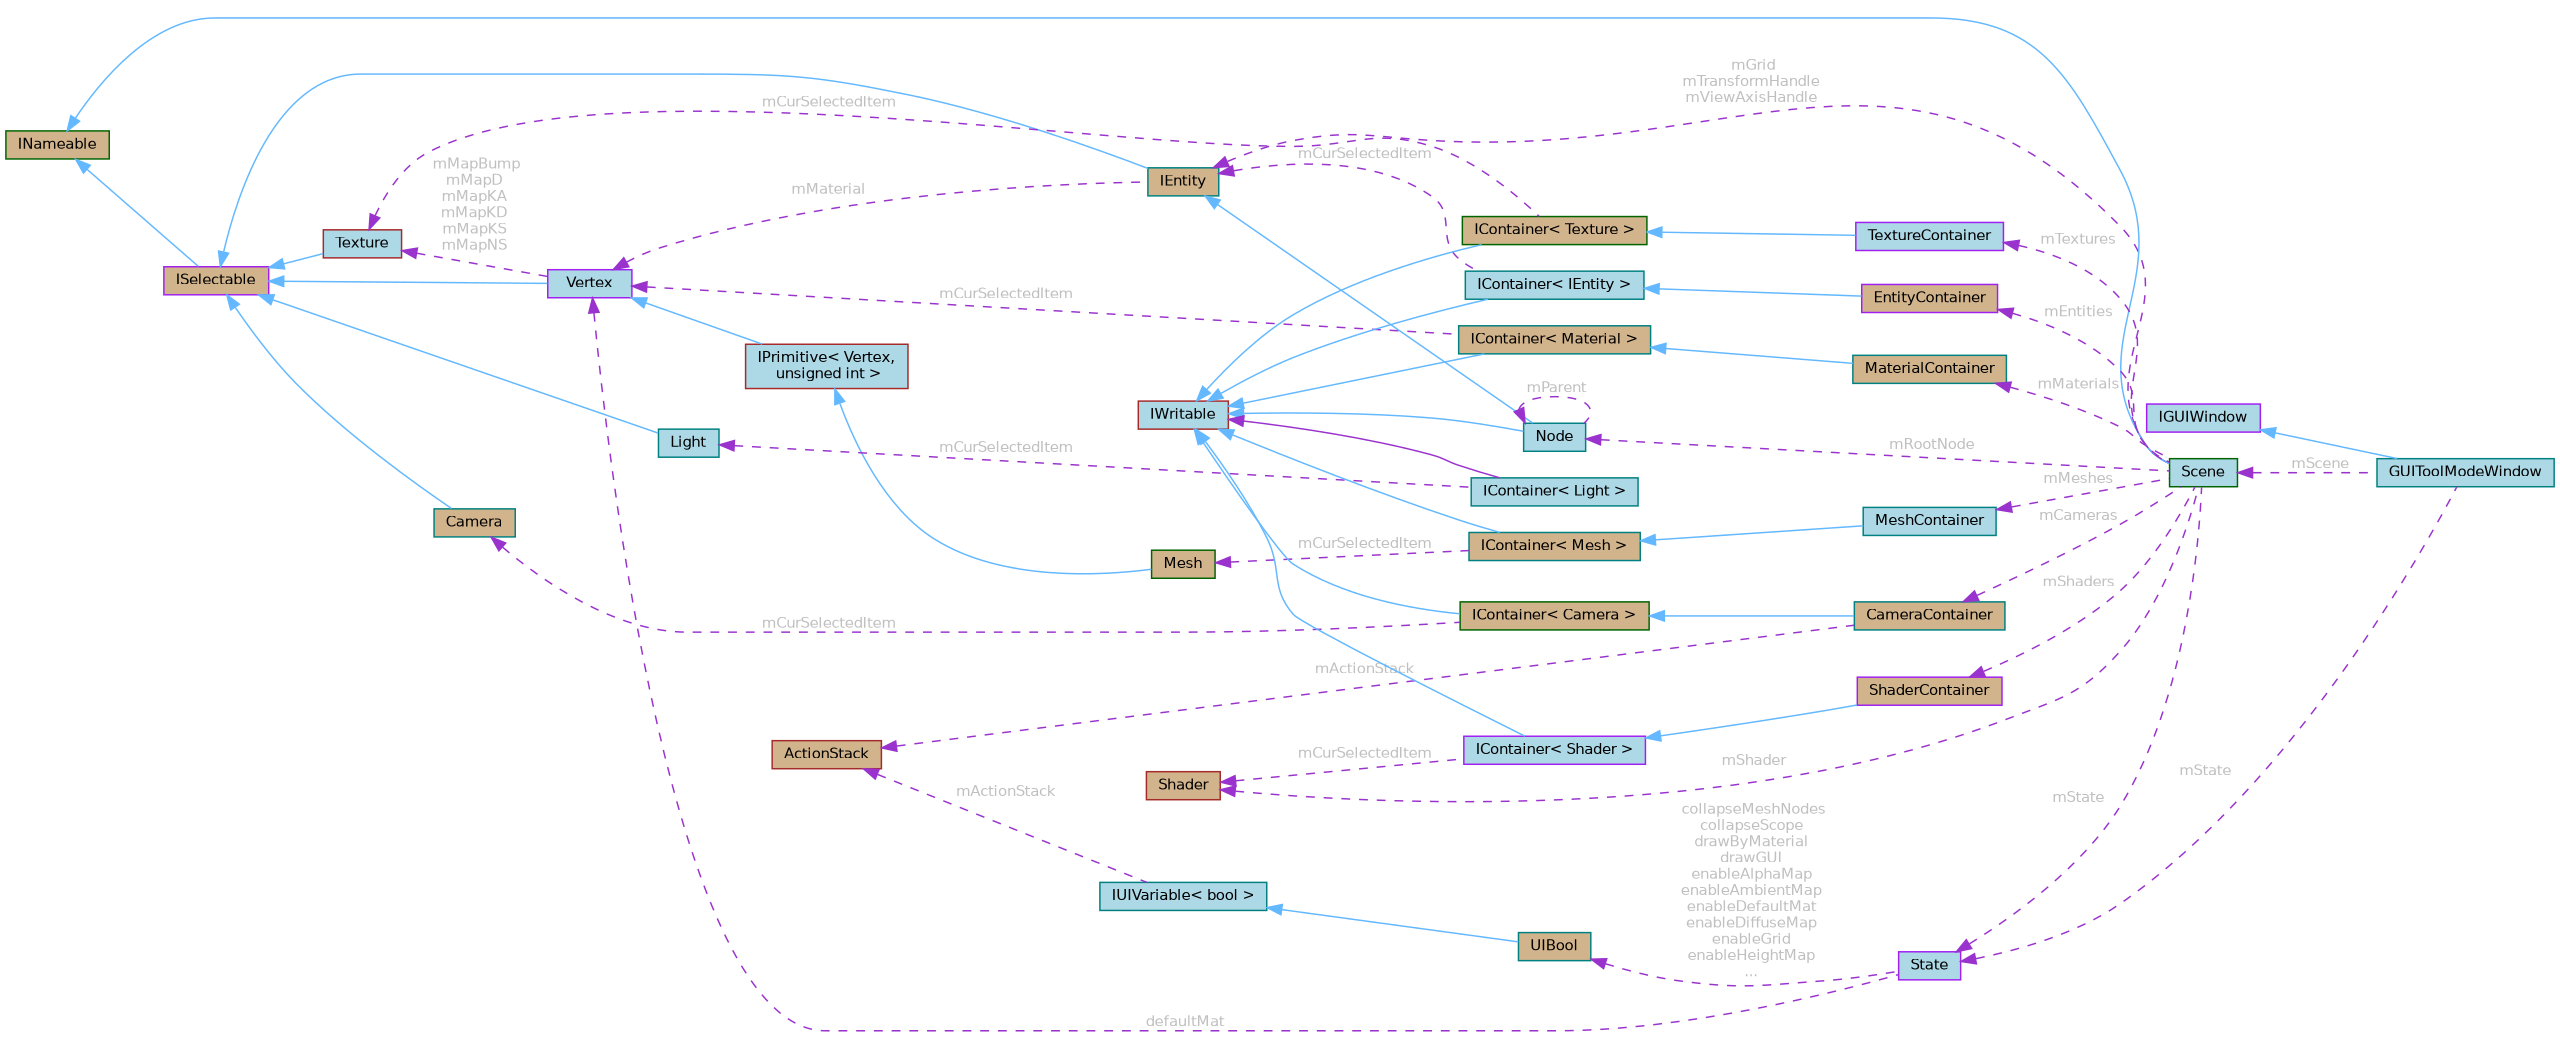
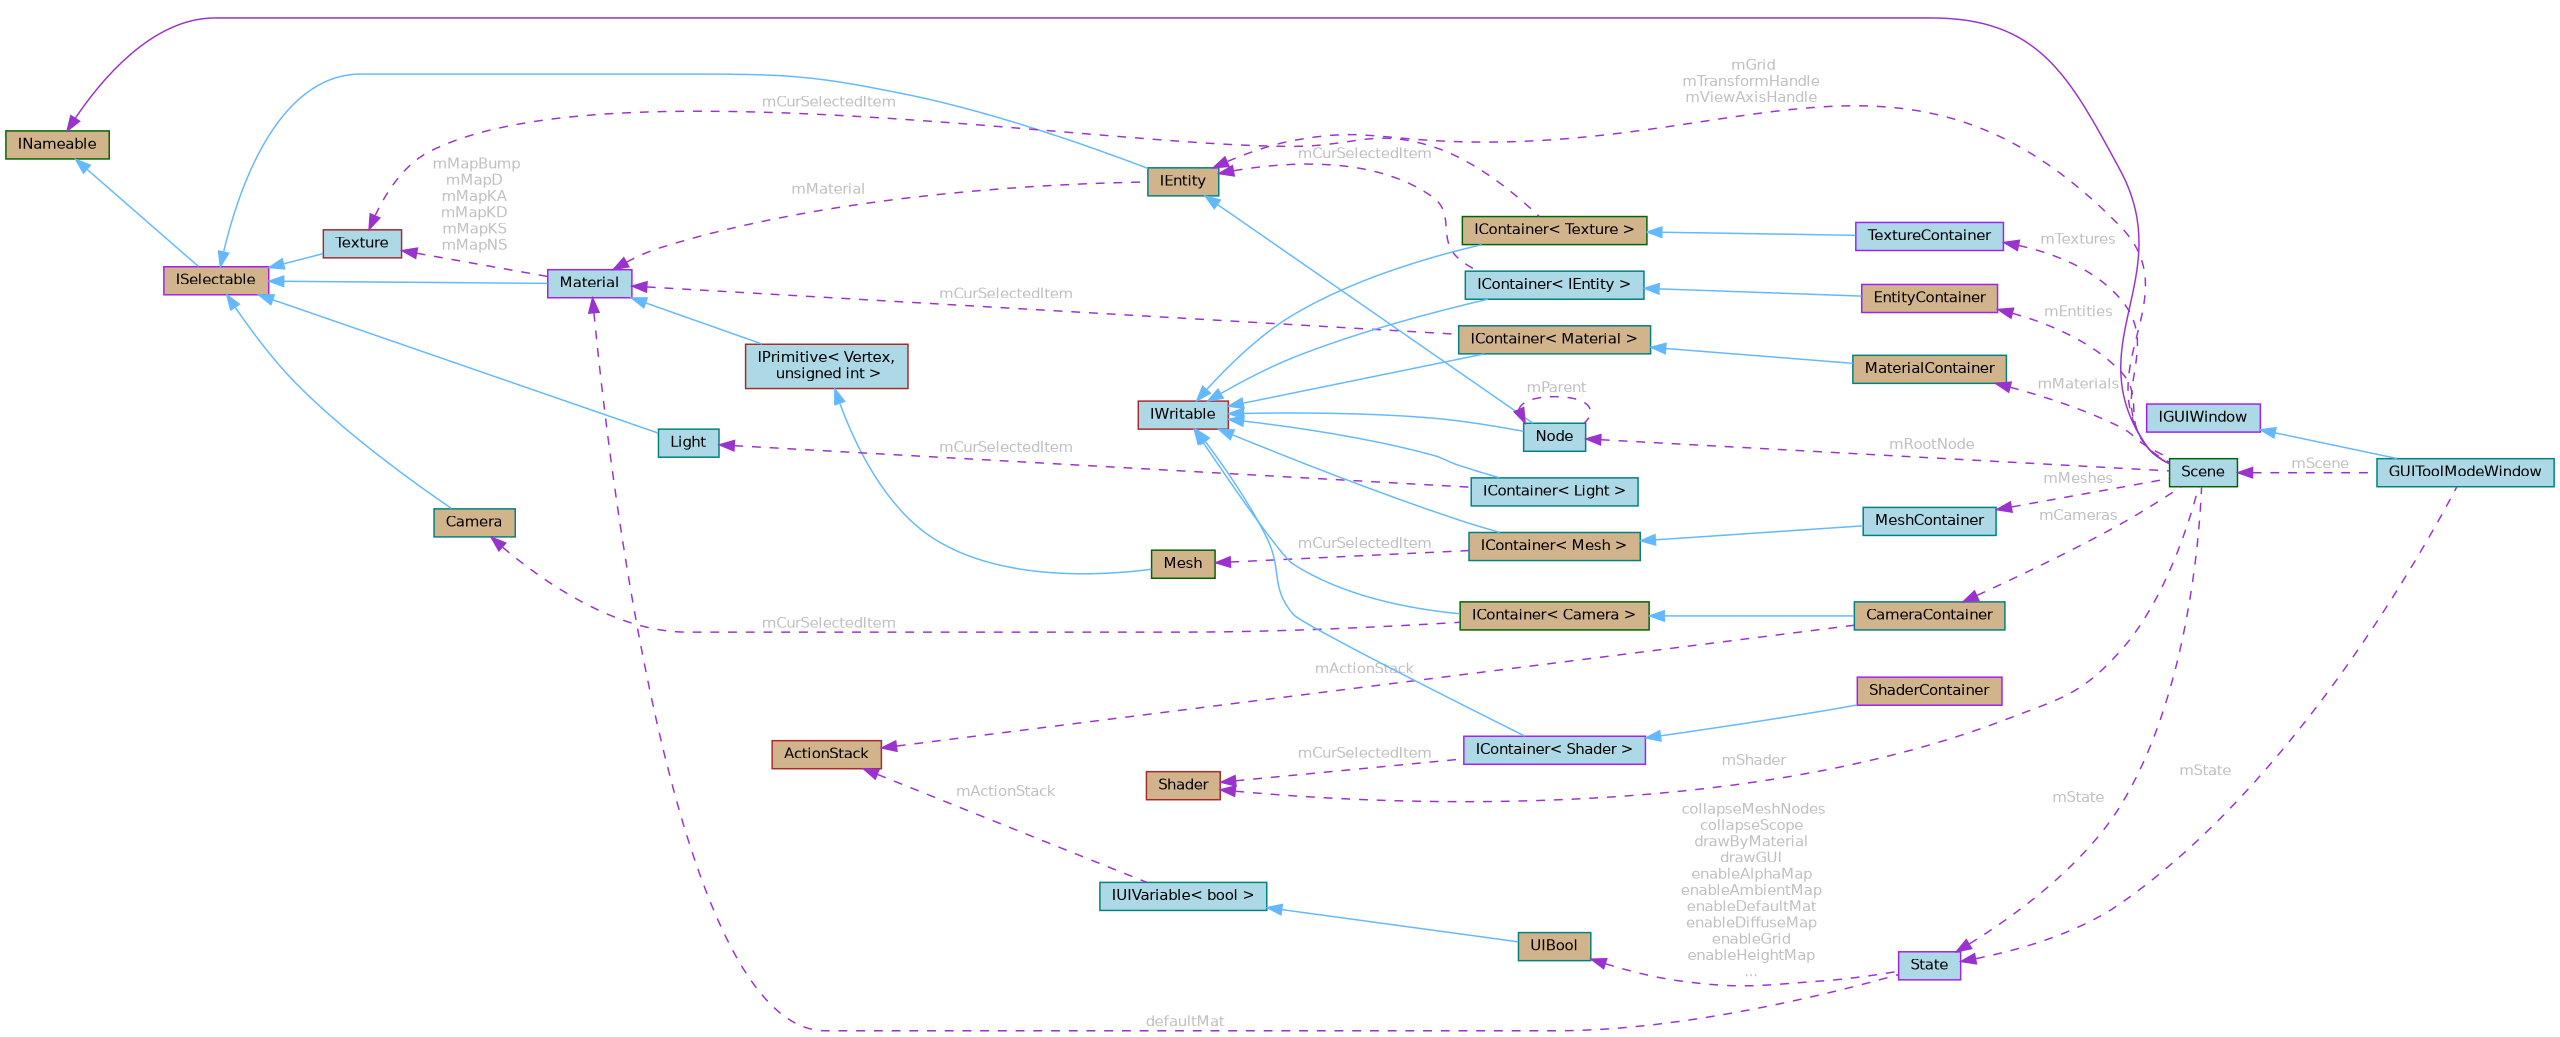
edge "Scene" -> "INameable": color steelblue1 -> darkorchid3
node "Vertex": label "Vertex" -> "Material"
edge "IContainer< Light >" -> "IWritable": color darkorchid3 -> steelblue1
edge "Scene" -> "ShaderContainer": removed, label "mShaders"
